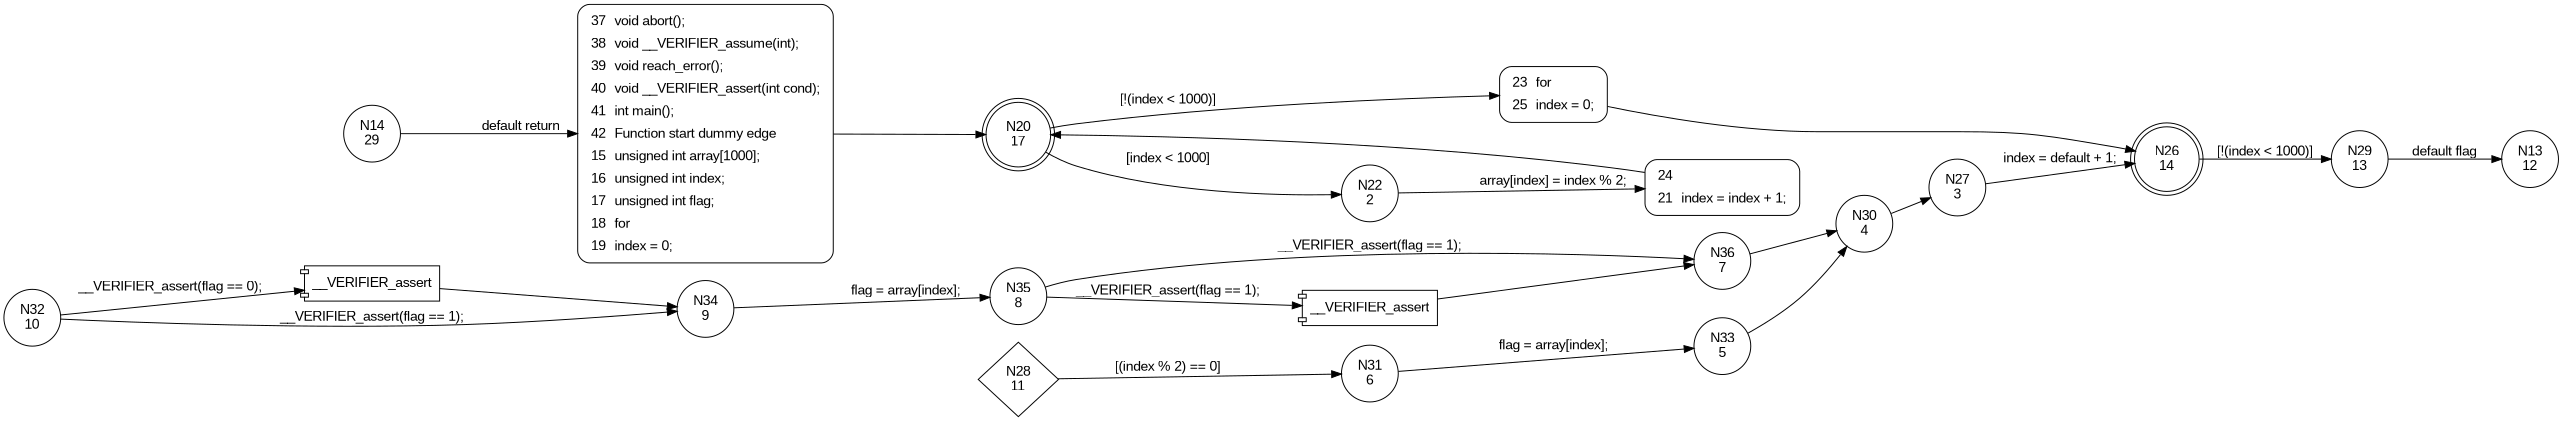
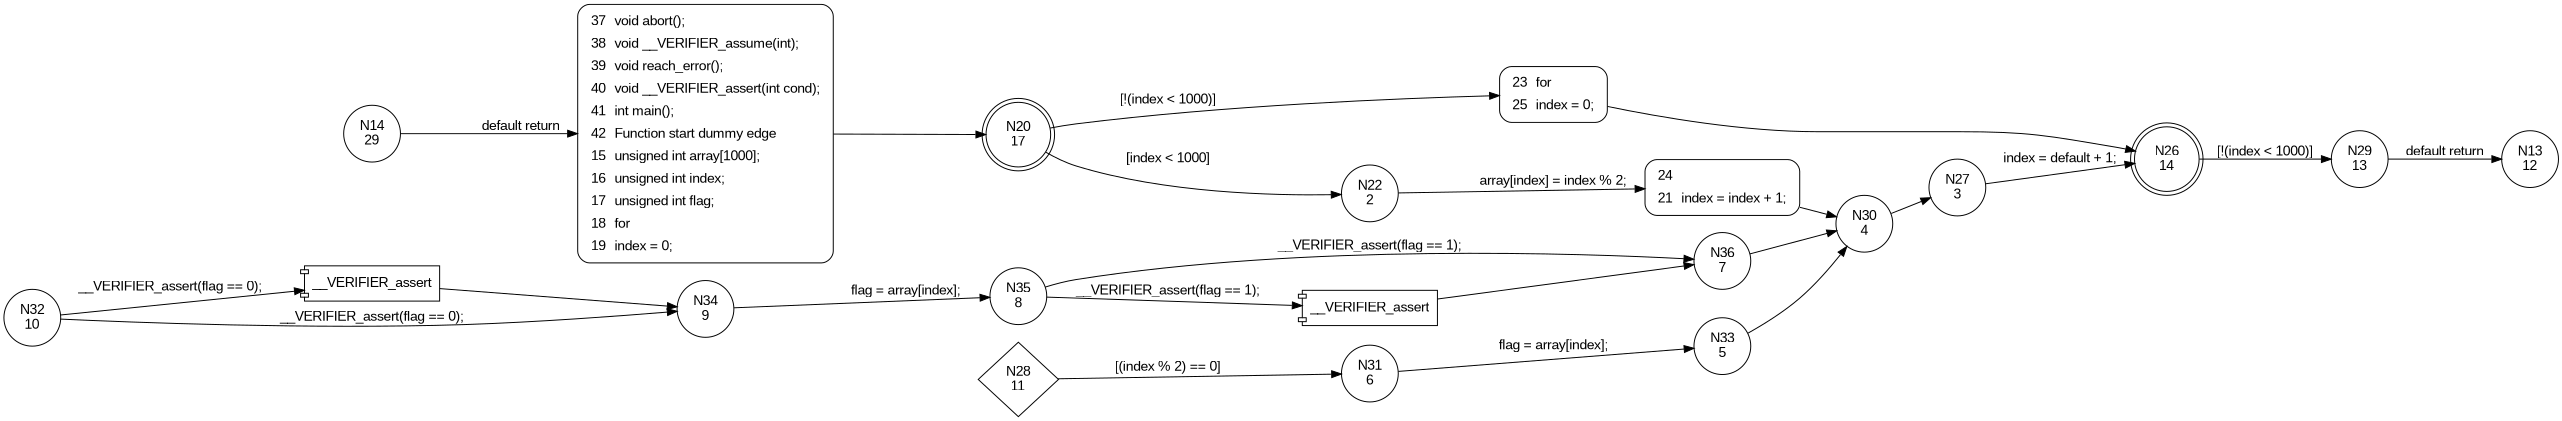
edge "24" -> "N20 17": now "24" -> "N30 4"
edge "N29 13" -> "N13 12": label "default flag" -> "default return"
edge "N32 10" -> "N34 9": label "__VERIFIER_assert(flag == 1);" -> "__VERIFIER_assert(flag == 0);"
